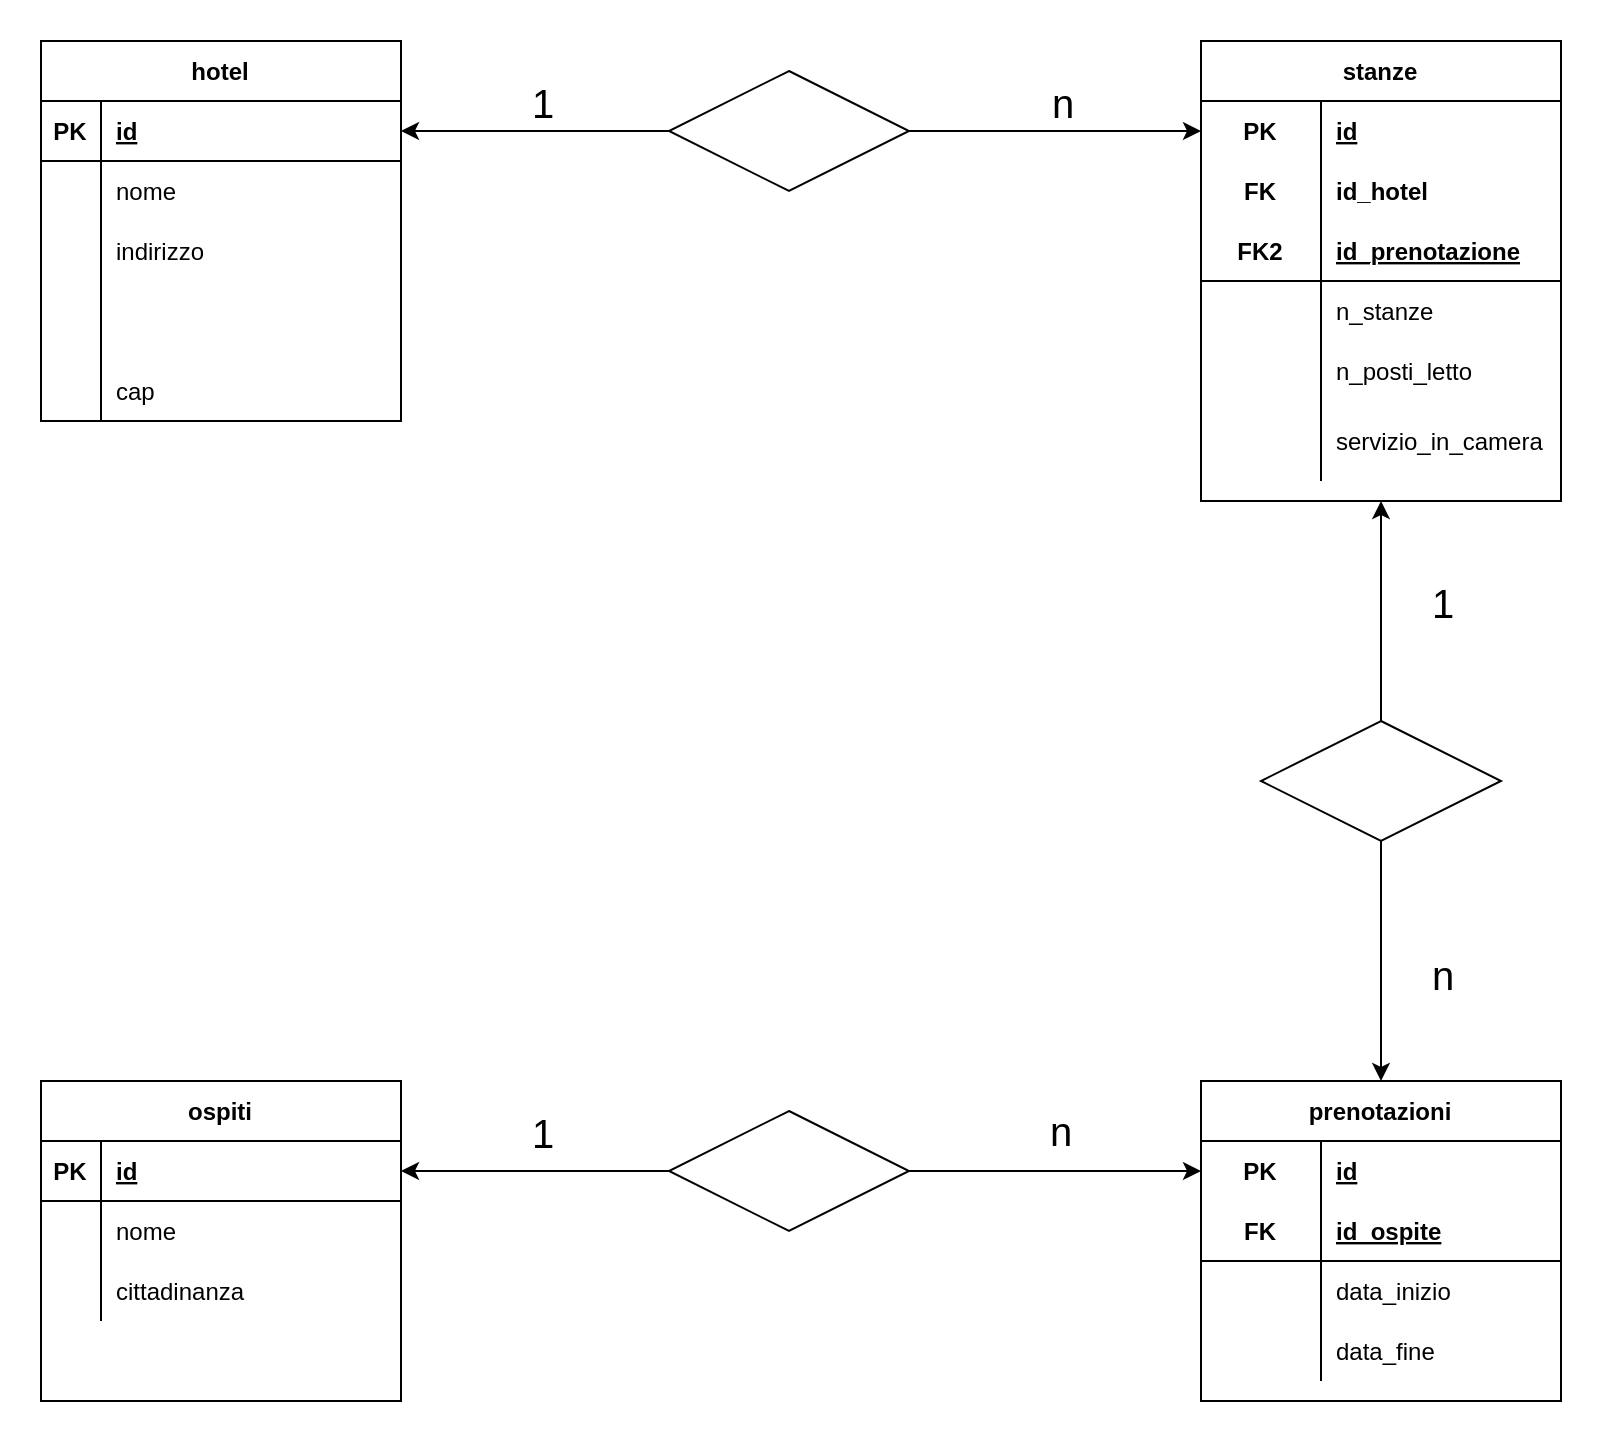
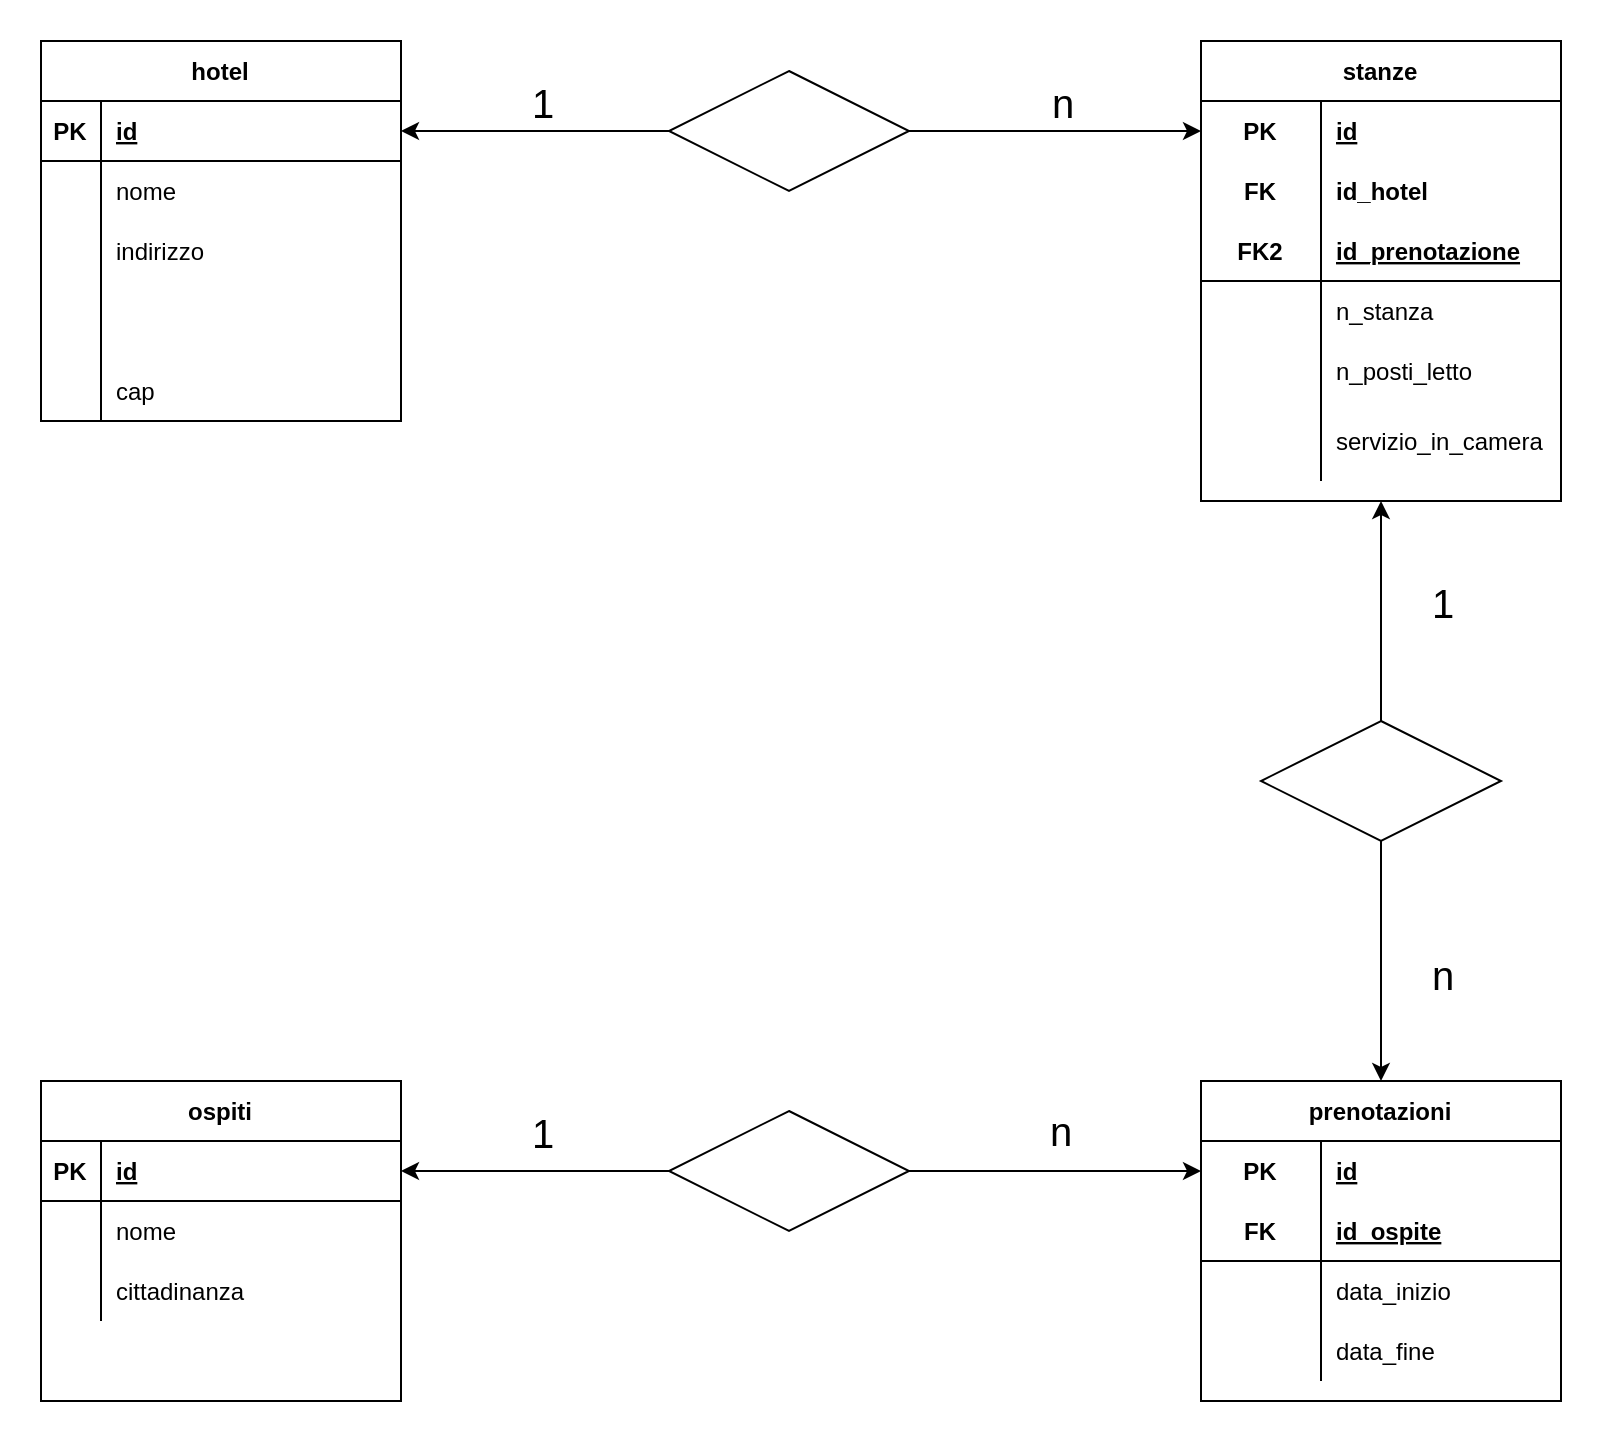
node "n_stanze": label "n_stanze" -> "n_stanza"
